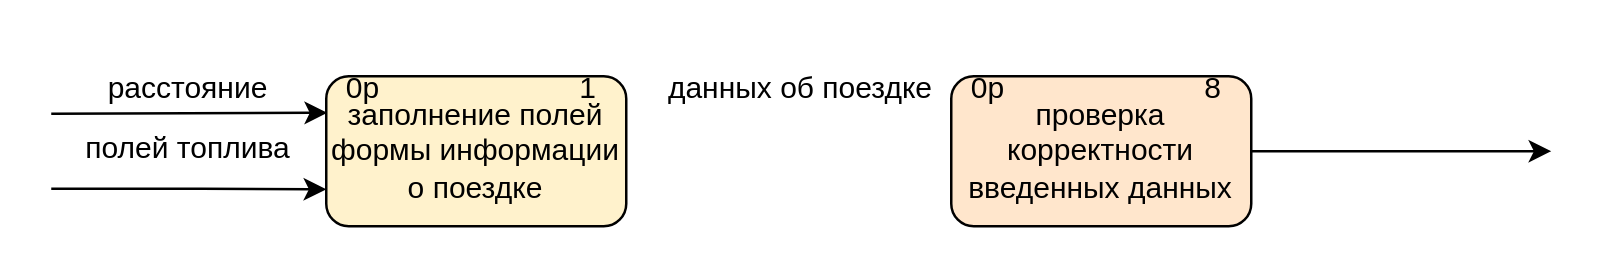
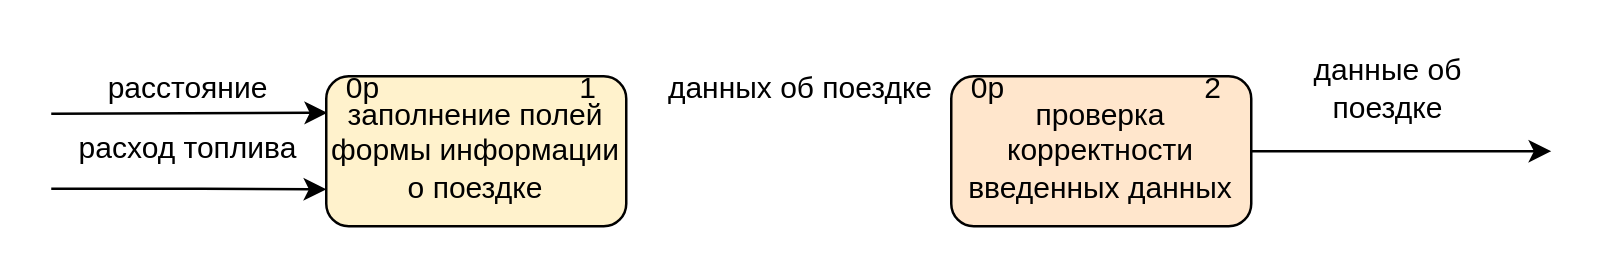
node "8": label "8" -> "2"
node "данные об поездке": added
node "полей топлива": label "полей топлива" -> "расход топлива"
